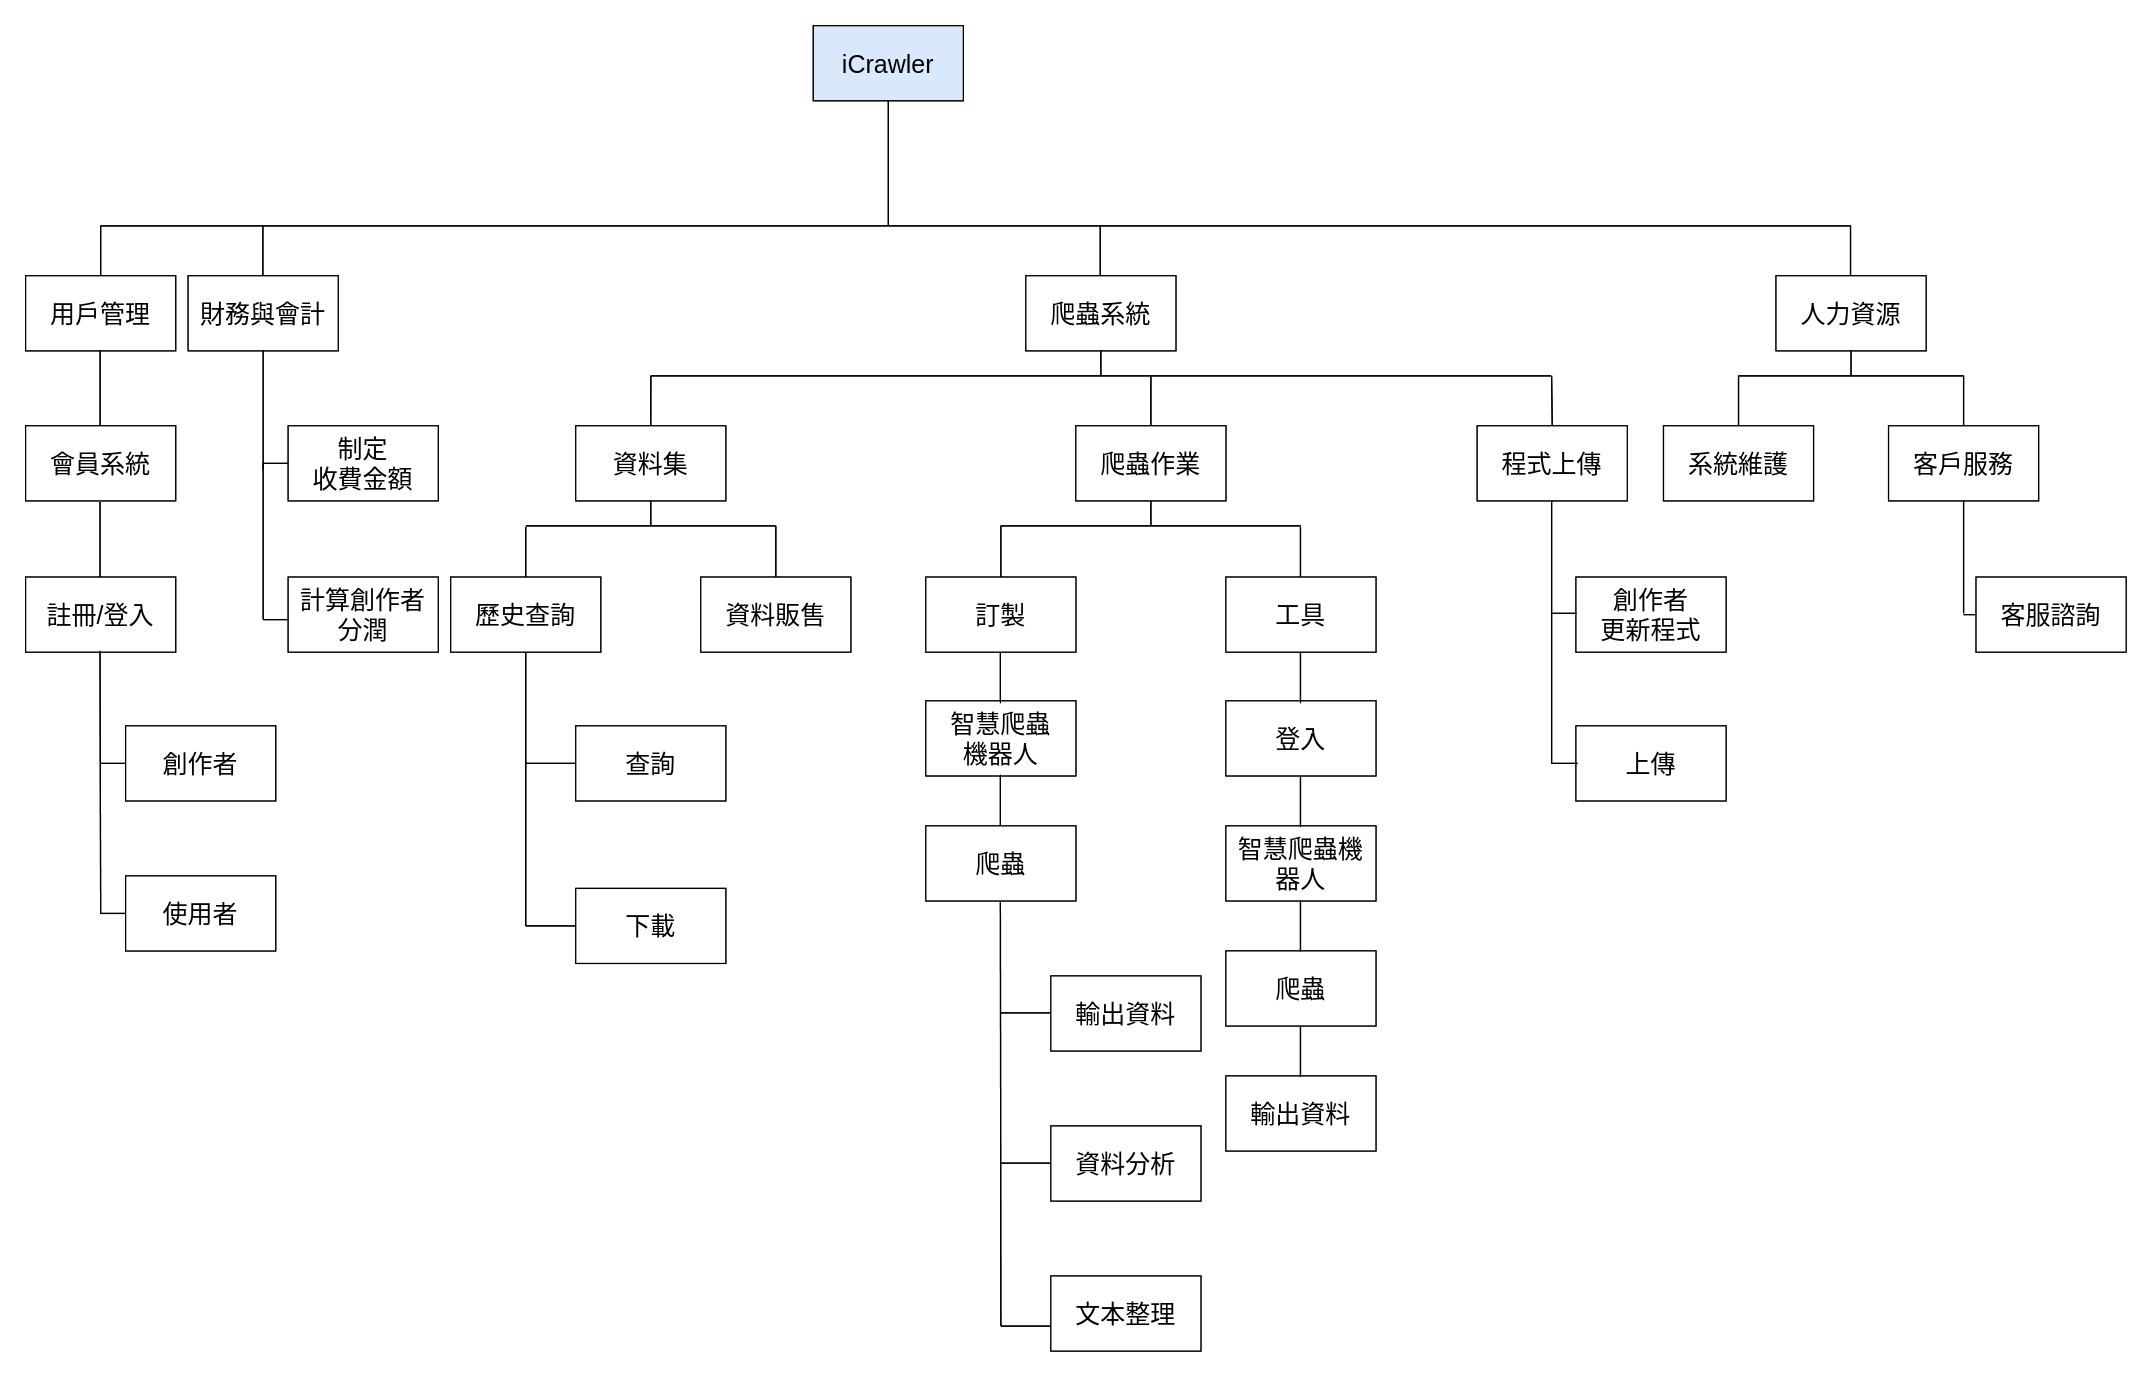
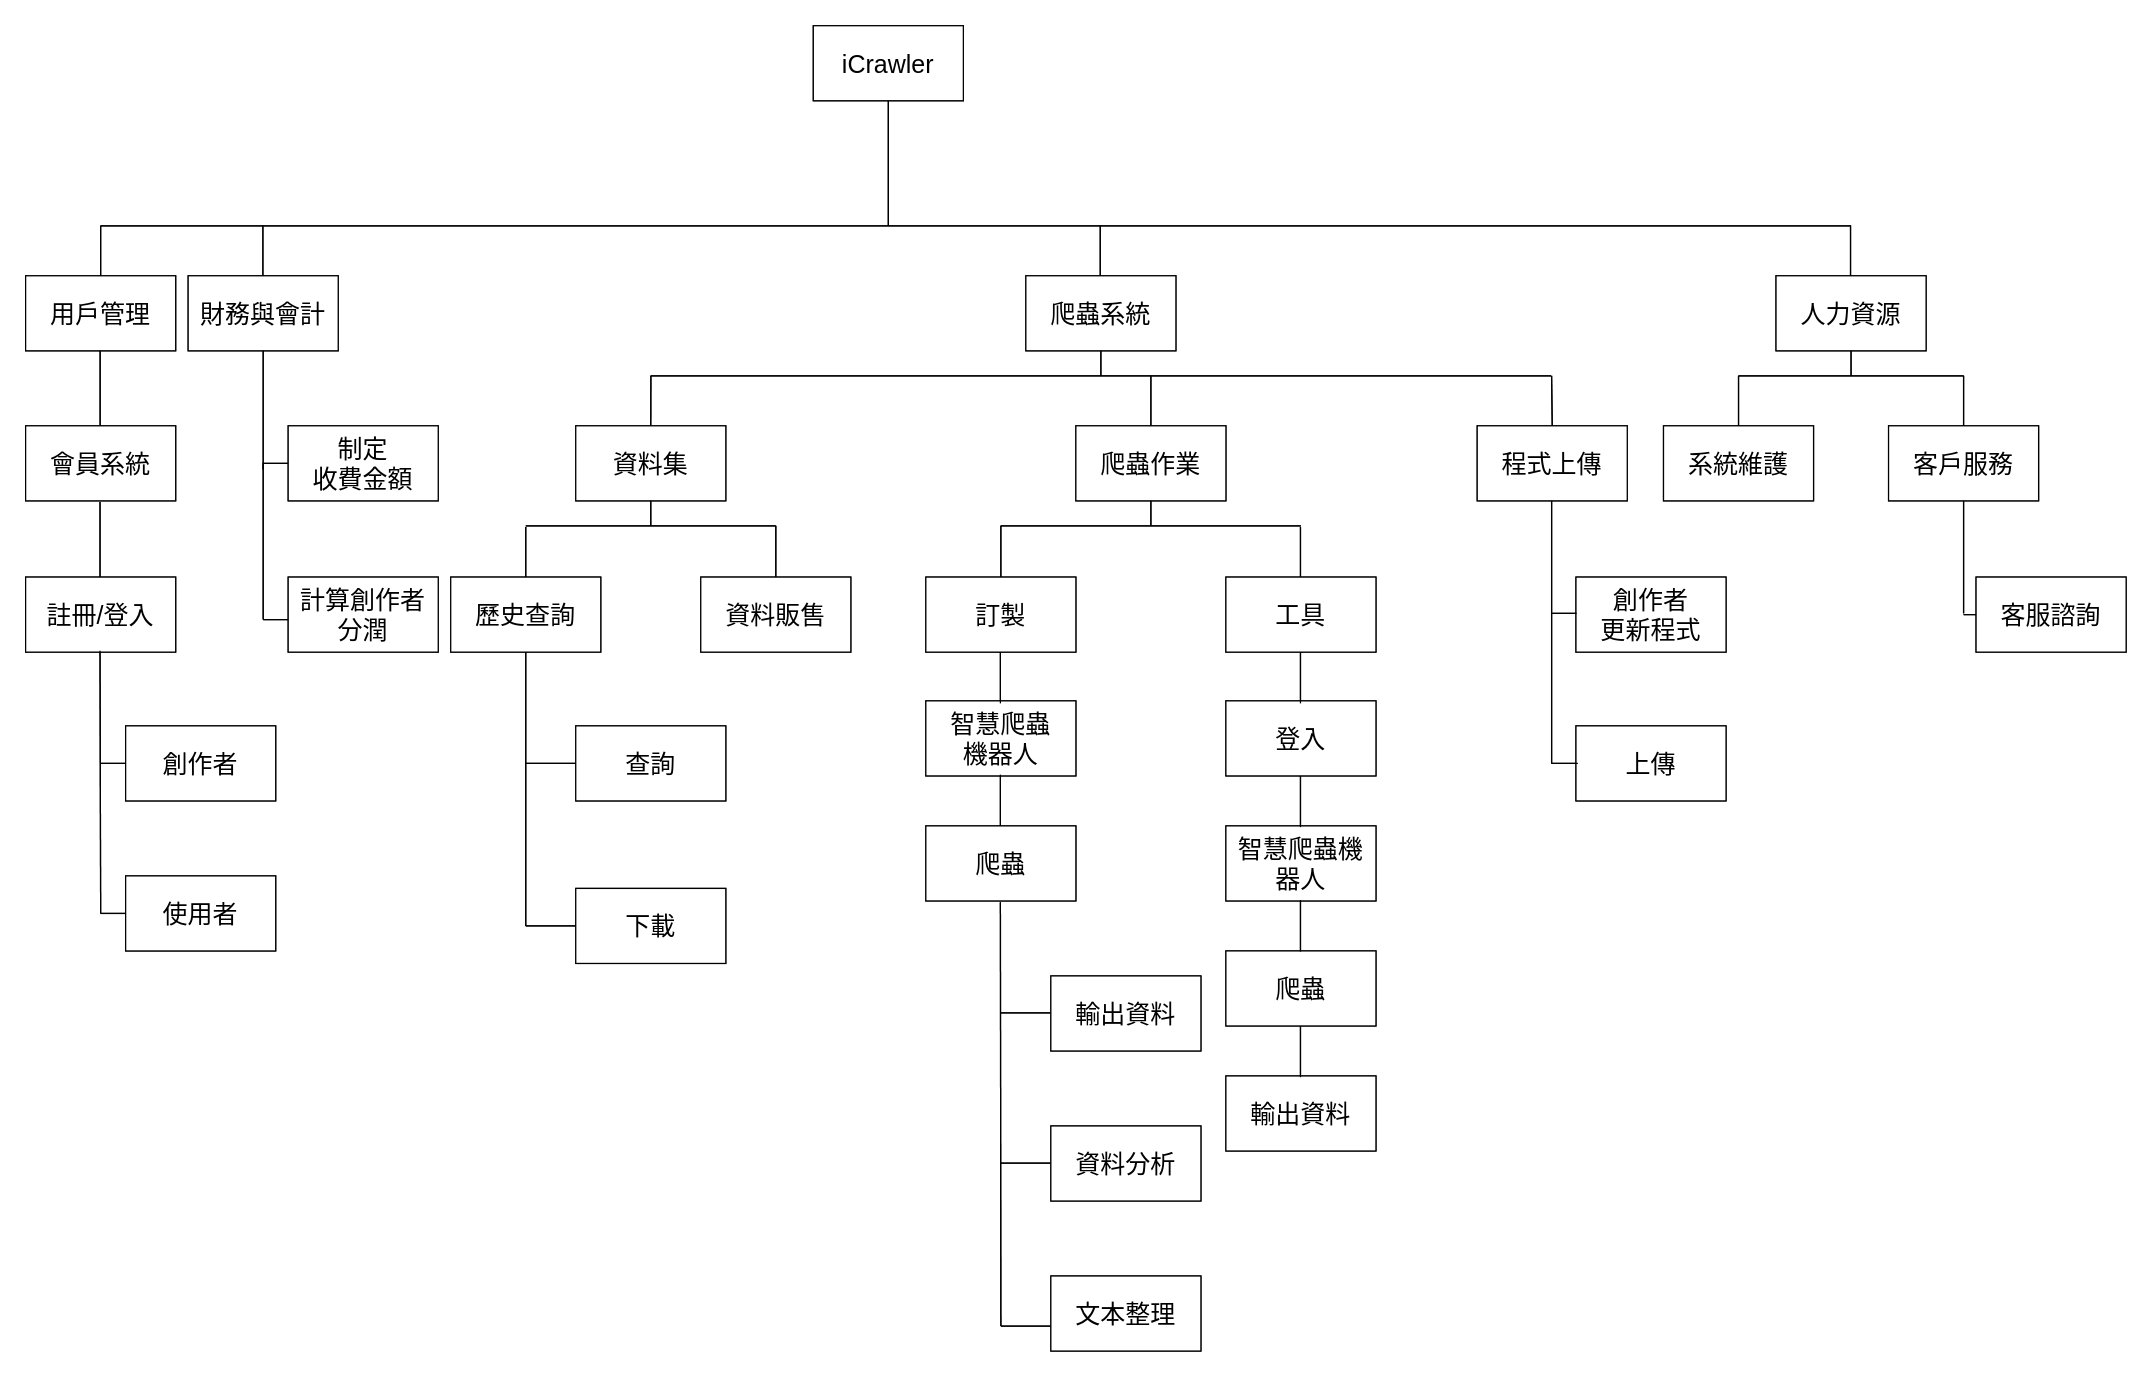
node "iCrawler": fillcolor #dae8fc -> #ffffff
